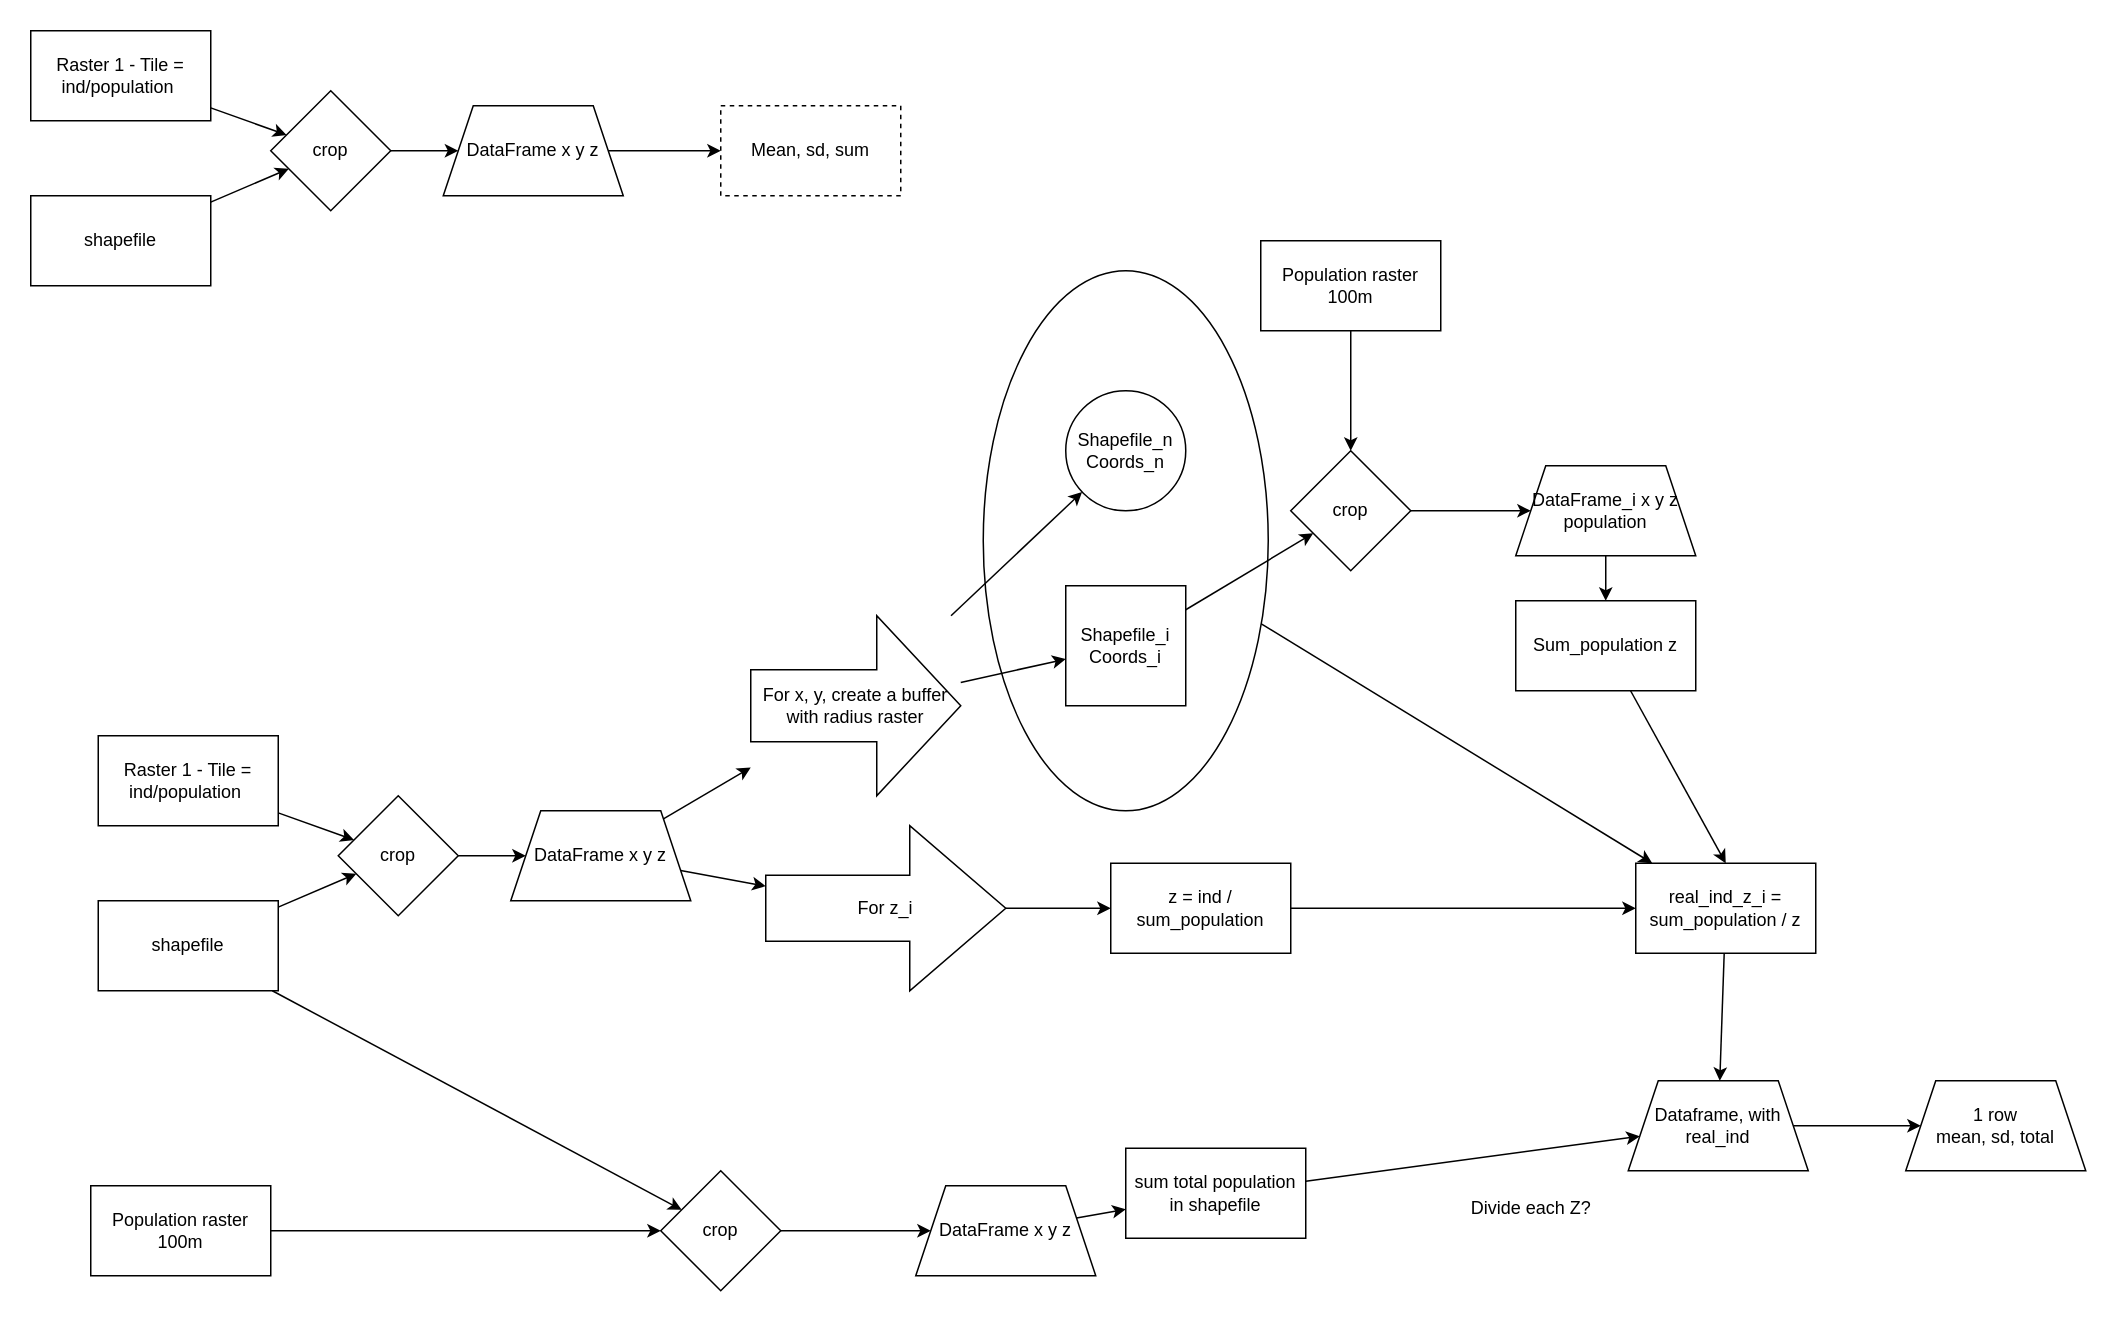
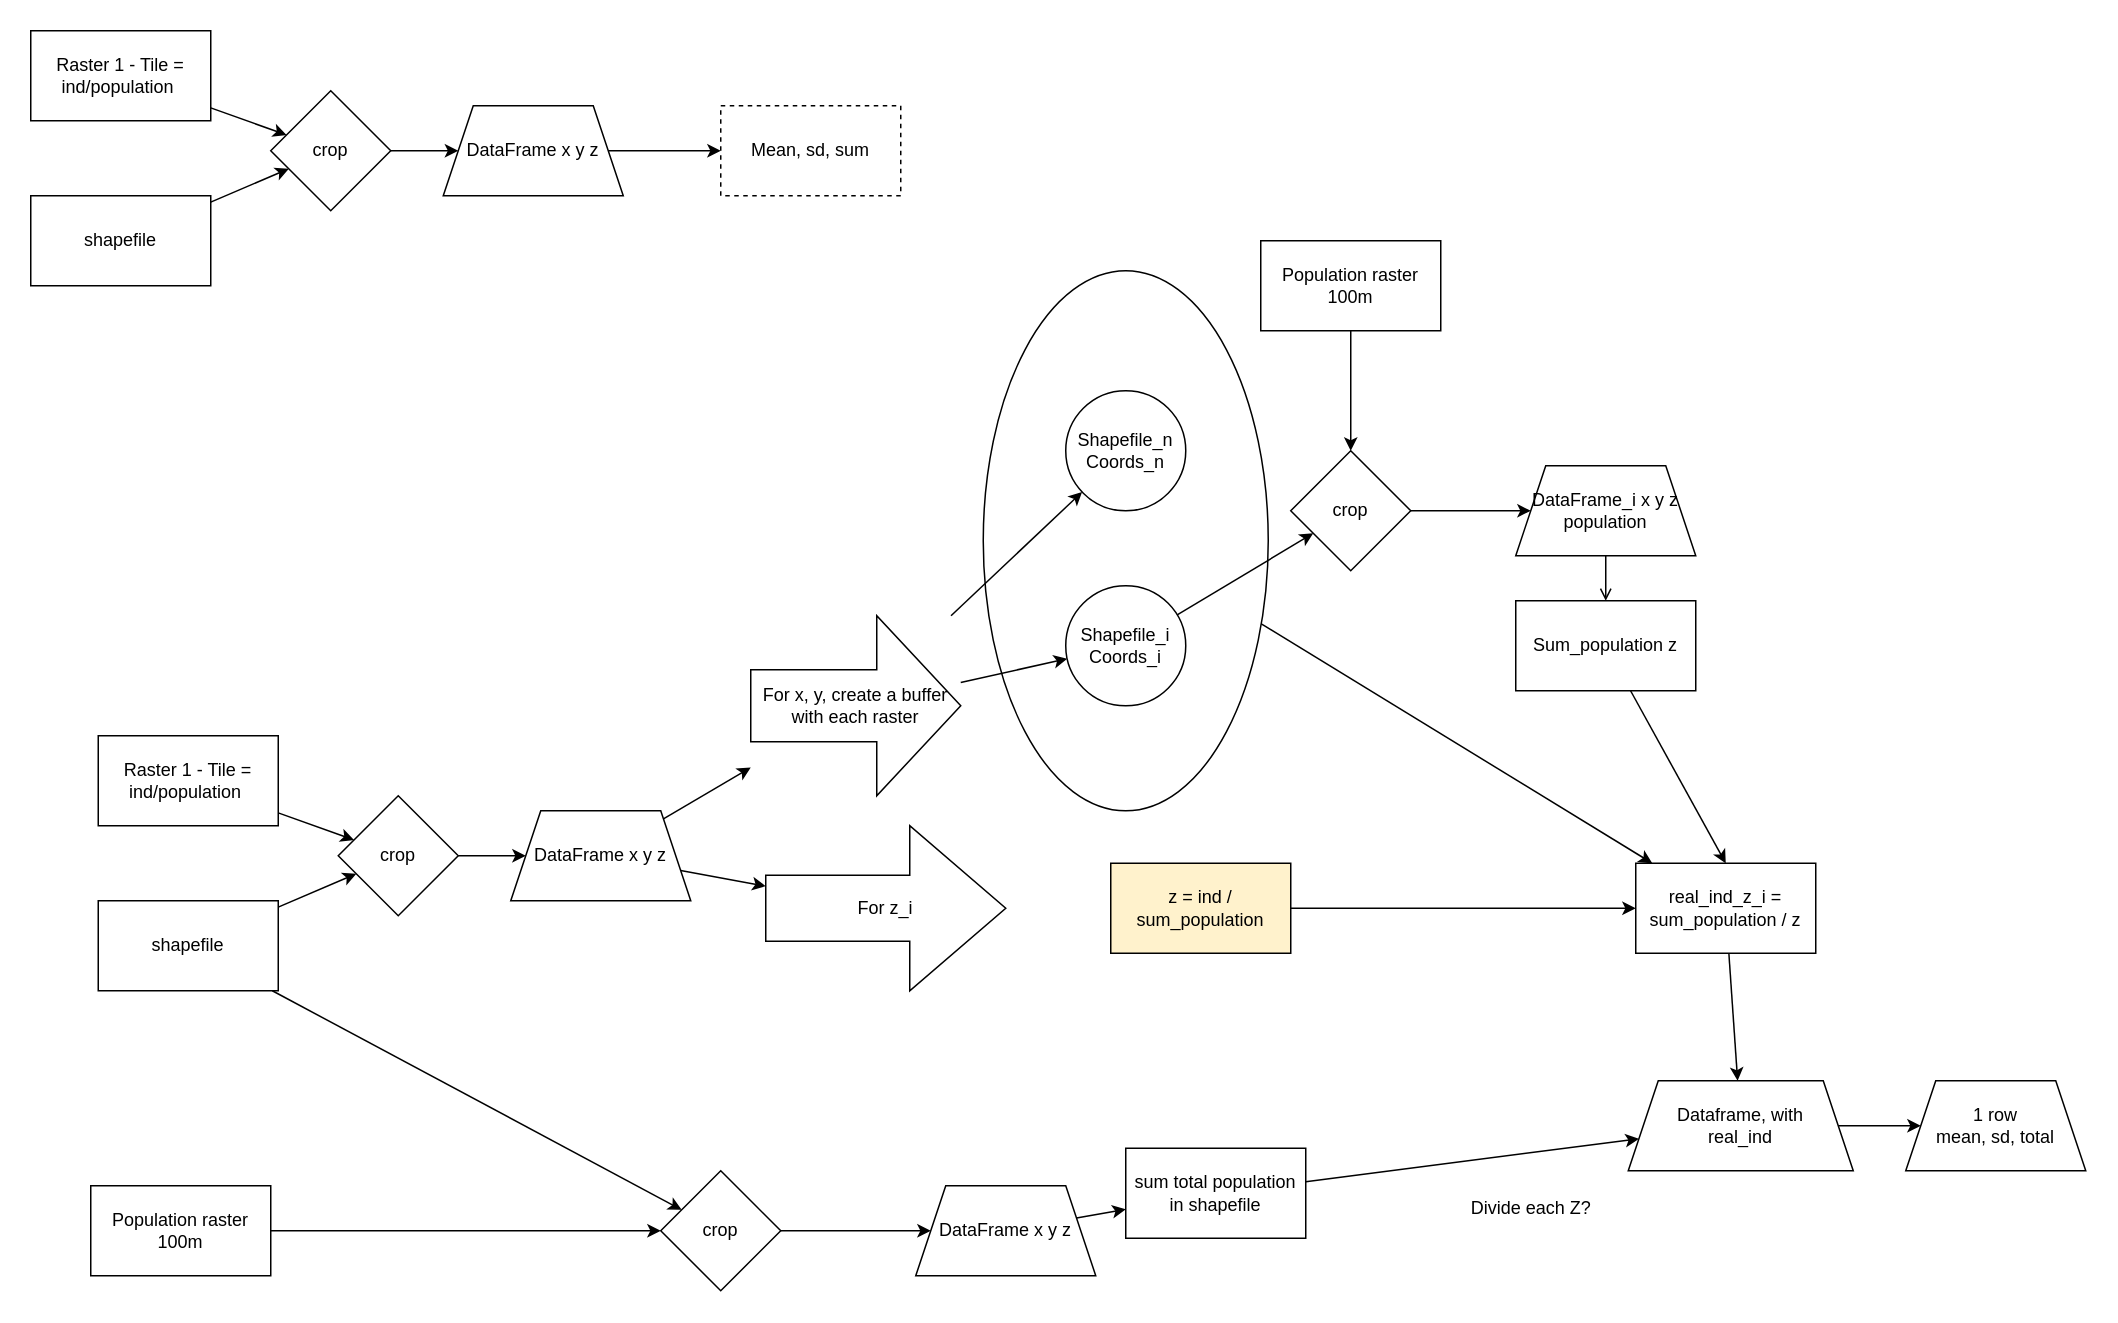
edge "DataFrame_i x y z population" -> "Sum_population z": arrowhead classic -> open
node "Shapefile_i Coords_i": shape rectangle -> ellipse
node "For x, y, create a buffer with radius raster": label "For x, y, create a buffer with radius raster" -> "For x, y, create a buffer with each raster"
edge "For z_i" -> "z = ind / sum_population": removed
node "z = ind / sum_population": fillcolor #ffffff -> #fff2cc
node "Dataframe, with real_ind": size 180x90 -> 225x90
